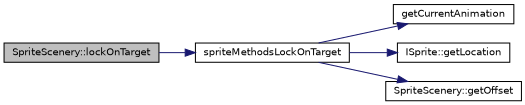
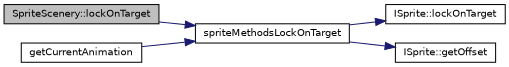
edge "spriteMethodsLockOnTarget" -> "getCurrentAnimation": reversed
node "ISprite::getLocation": label "ISprite::getLocation" -> "ISprite::lockOnTarget"
node "SpriteScenery::getOffset": label "SpriteScenery::getOffset" -> "ISprite::getOffset"
